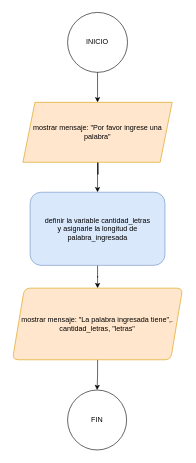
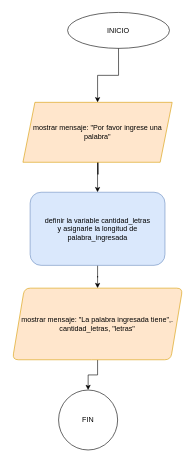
node "INICIO": size 60x60 -> 102x36
node "FIN": moved (97, 420) -> (88, 420)
